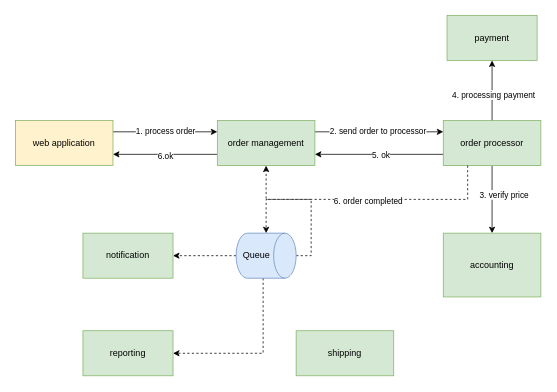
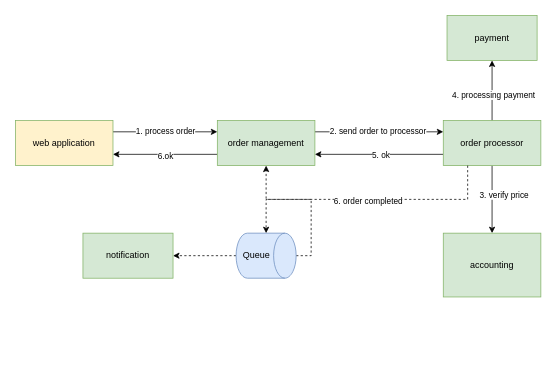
node "reporting": removed
edge "Queue" -> "reporting": removed
node "shipping": removed
